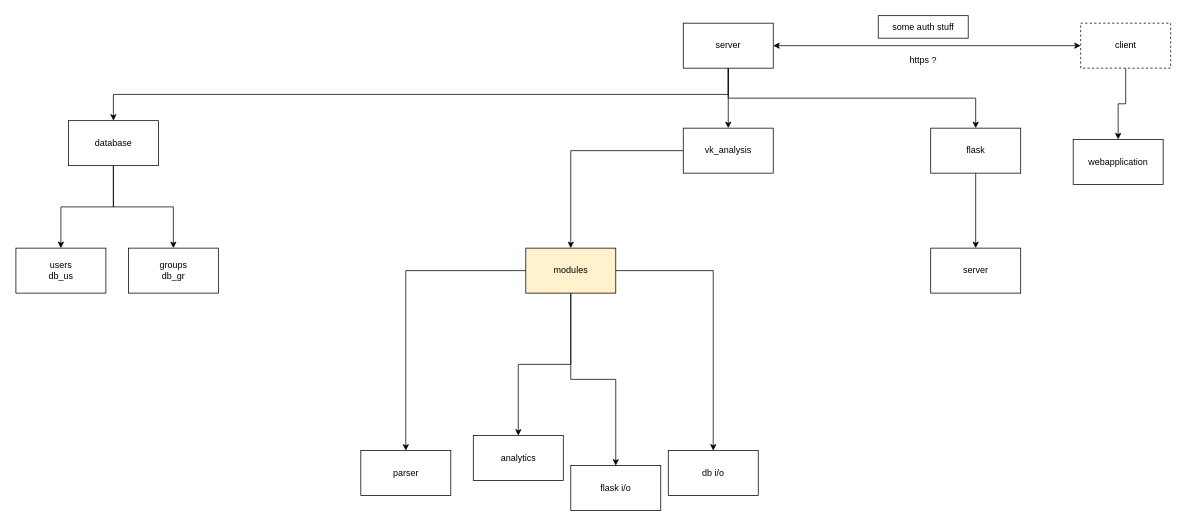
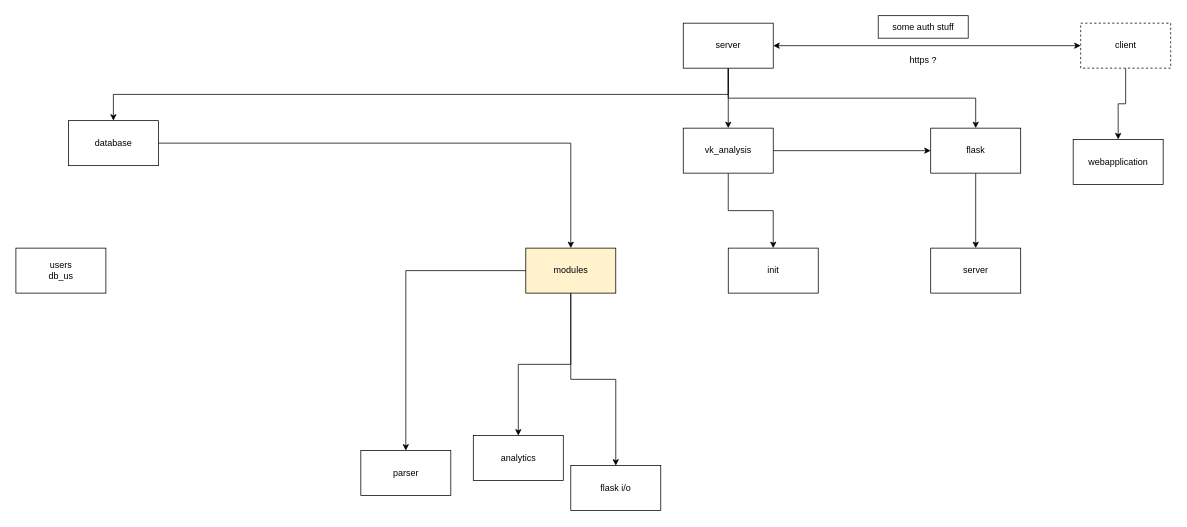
edge "vk_analysis" -> "modules": now "vk_analysis" -> "flask"
edge "vk_analysis" -> "init": added
edge "database" -> "groups db_gr": removed
edge "database" -> "users db_us": now "database" -> "modules"
node "groups db_gr": removed
node "init": added
edge "modules" -> "db i/o": removed
node "db i/o": removed
